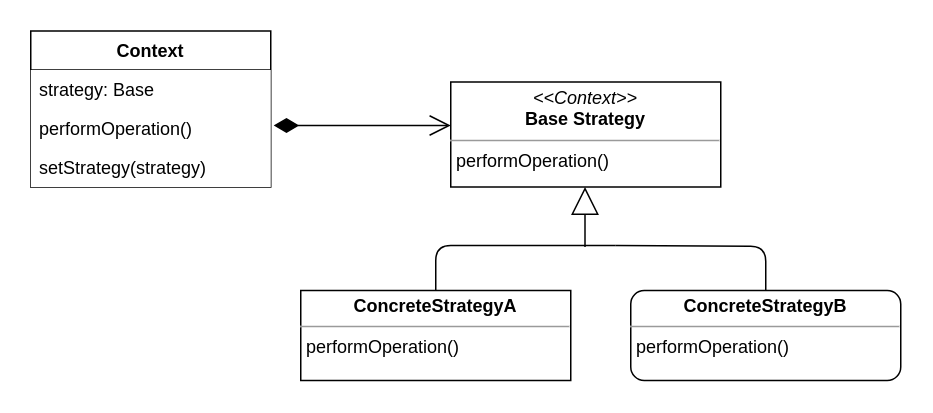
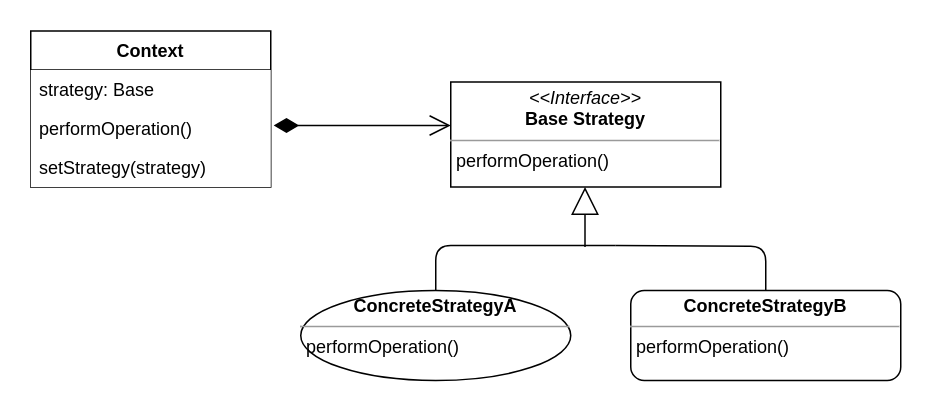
node "<<Context>> Base Strategy performOperation()": label "<<Context>> Base Strategy performOperation()" -> "<<Interface>> Base Strategy performOperation()"
node "ConcreteStrategyA performOperation()": shape rectangle -> ellipse
